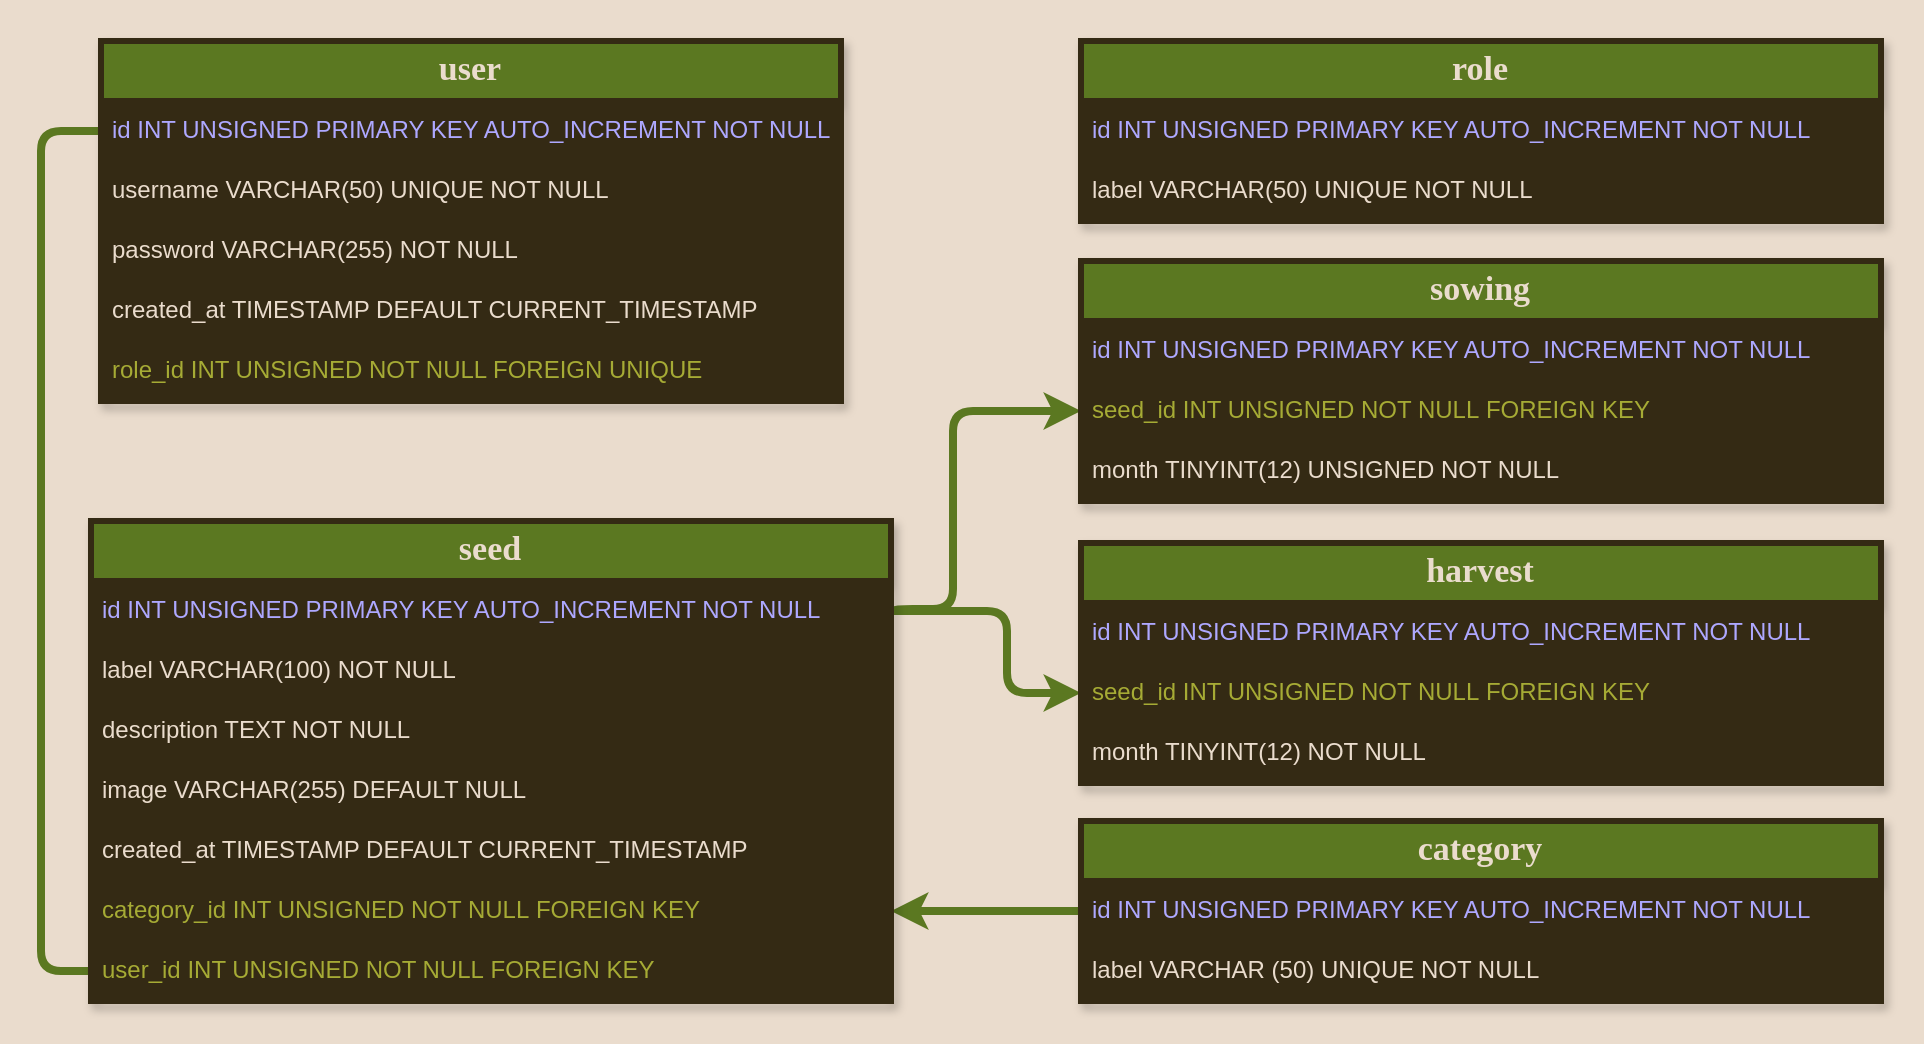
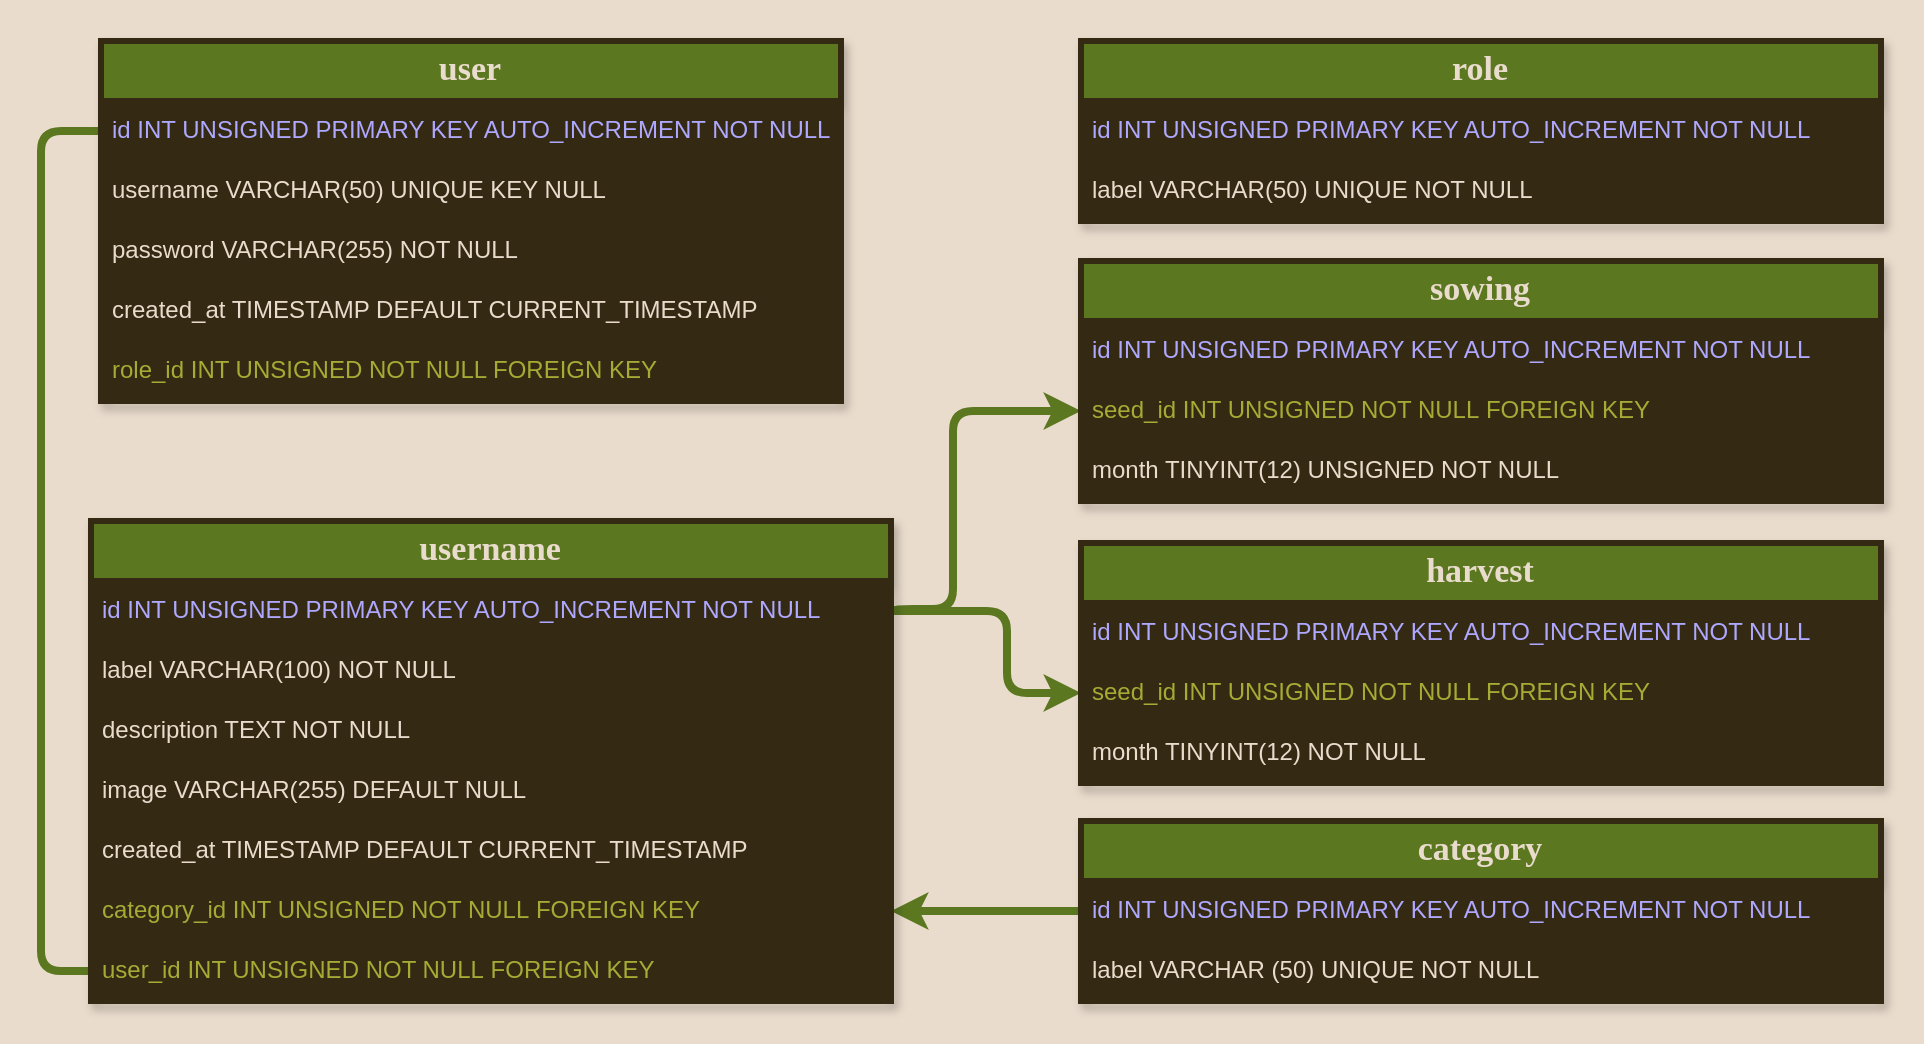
node "username VARCHAR(50) UNIQUE NOT NULL": label "username VARCHAR(50) UNIQUE NOT NULL" -> "username VARCHAR(50) UNIQUE KEY NULL"
node "role_id INT UNSIGNED NOT NULL FOREIGN UNIQUE": label "role_id INT UNSIGNED NOT NULL FOREIGN UNIQUE" -> "role_id INT UNSIGNED NOT NULL FOREIGN KEY"
node "seed": label "seed" -> "username"
